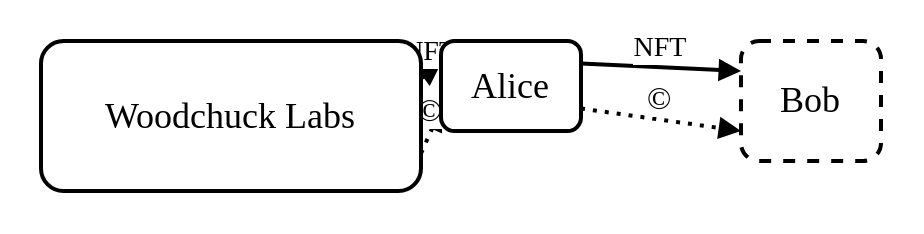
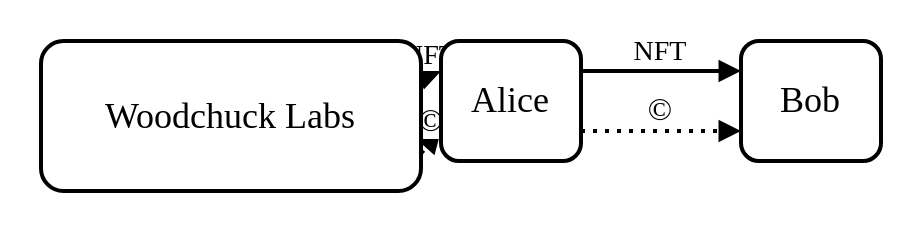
node "Alice": size 140x90 -> 140x120
node "Bob": style dashed -> solid
